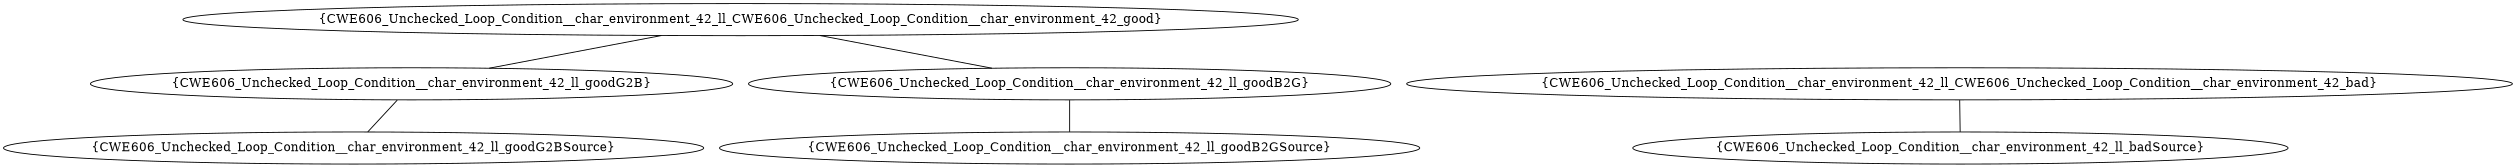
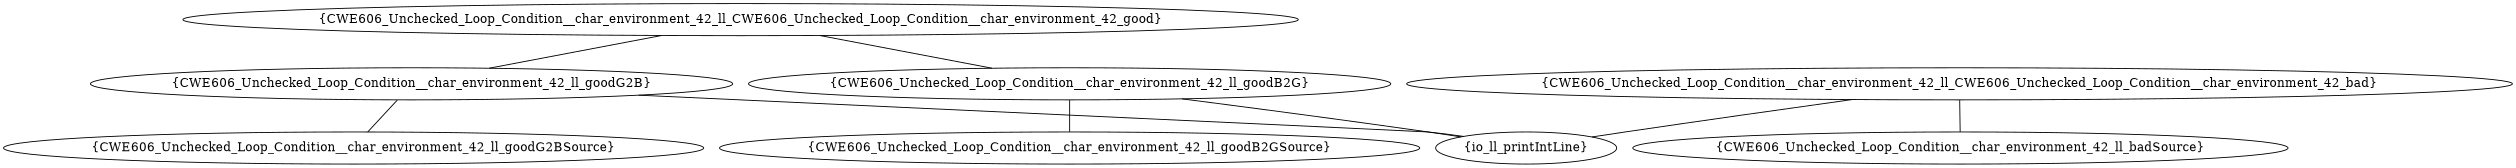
node "{io_ll_printIntLine}": added
